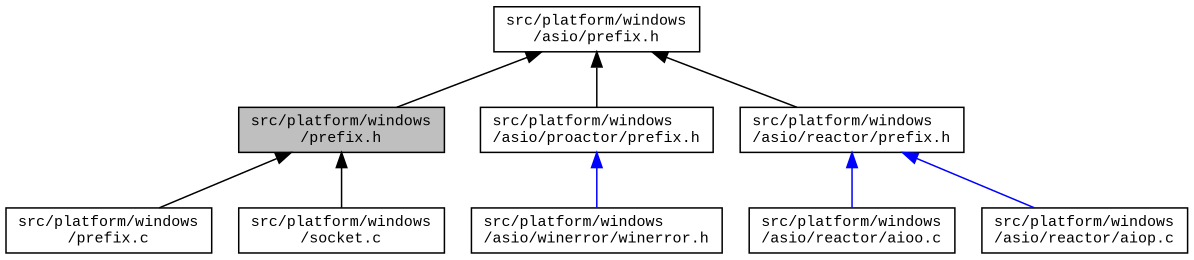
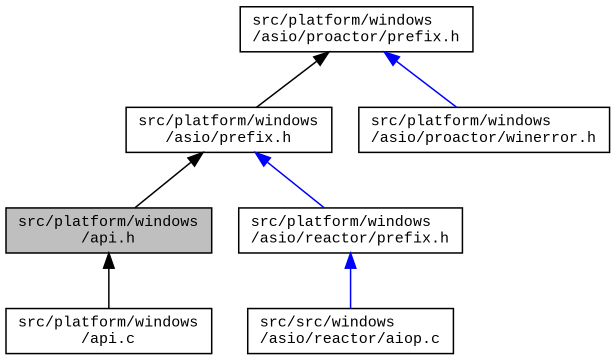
edge "src/platform/windows /asio/reactor/prefix.h" -> "src/platform/windows /asio/prefix.h": color black -> blue
edge "src/platform/windows /asio/proactor/prefix.h" -> "src/platform/windows /asio/prefix.h": reversed
node "src/platform/windows /prefix.h": label "src/platform/windows /prefix.h" -> "src/platform/windows /api.h"
node "src/platform/windows /prefix.c": label "src/platform/windows /prefix.c" -> "src/platform/windows /api.c"
node "src/platform/windows /socket.c": removed
node "src/platform/windows /asio/winerror/winerror.h": label "src/platform/windows /asio/winerror/winerror.h" -> "src/platform/windows /asio/proactor/winerror.h"
node "src/platform/windows /asio/reactor/aioo.c": removed
node "src/platform/windows /asio/reactor/aiop.c": label "src/platform/windows /asio/reactor/aiop.c" -> "src/src/windows /asio/reactor/aiop.c"
